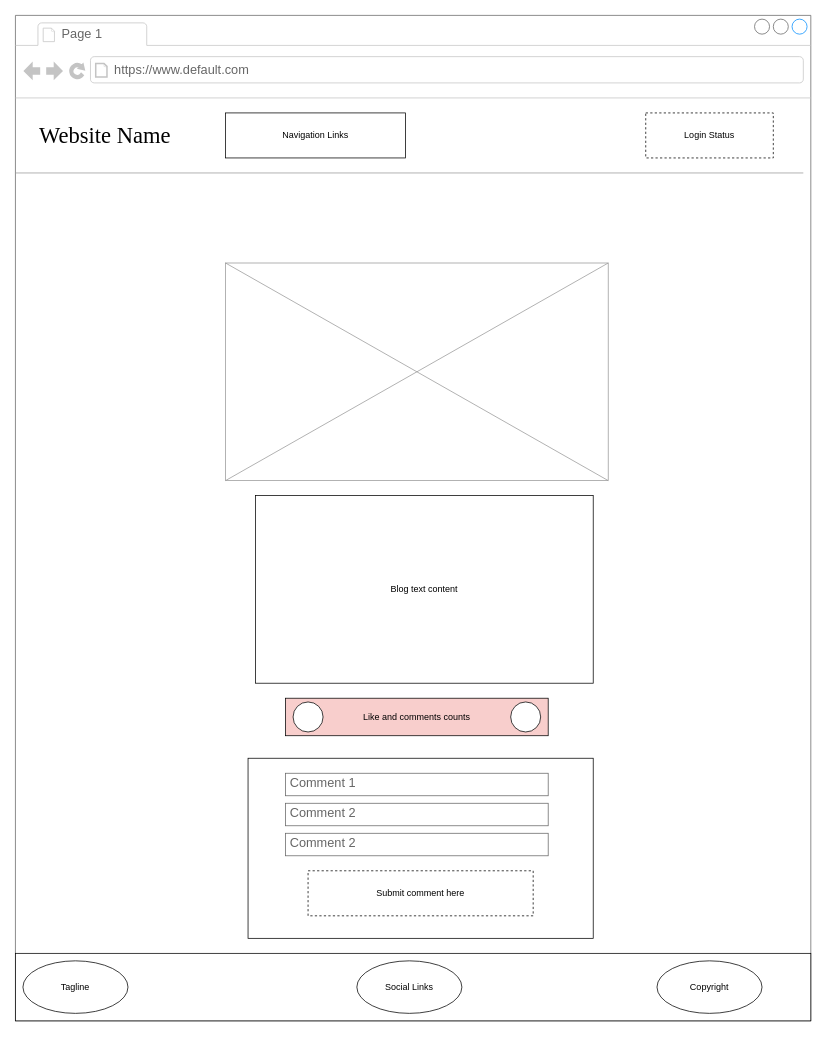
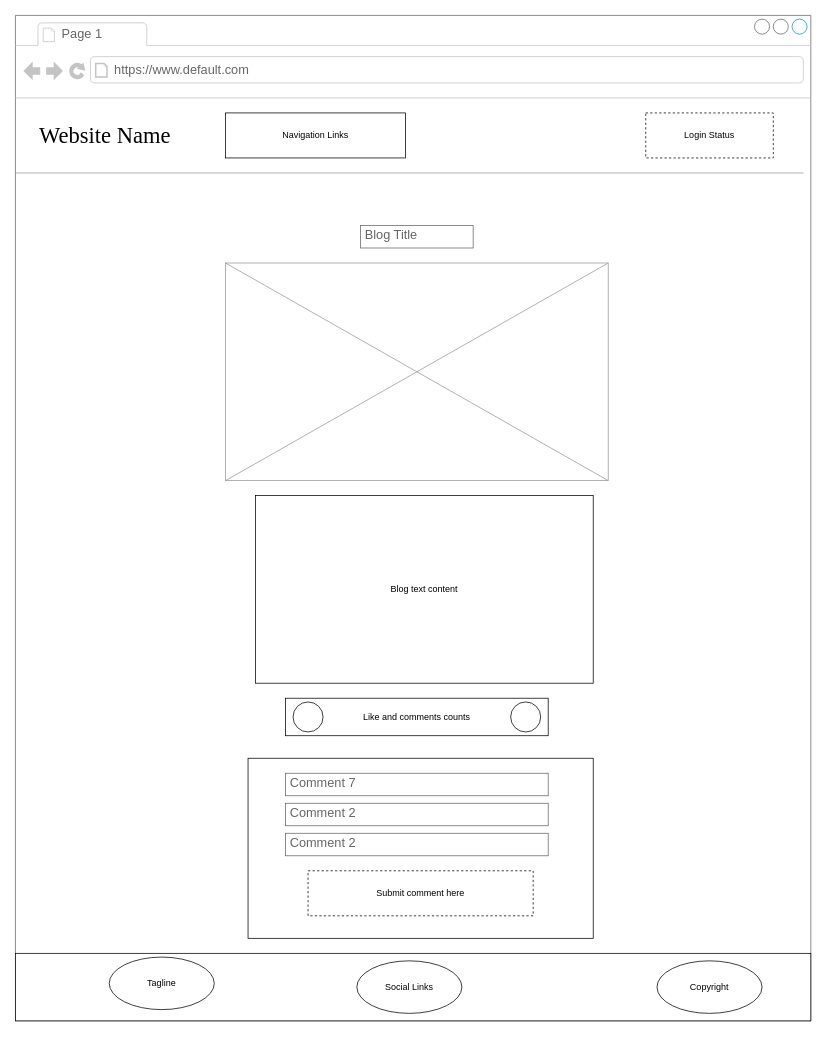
node "Blog Title": added
node "Like and comments counts": fillcolor #f8cecc -> #ffffff
node "Comment 1": label "Comment 1" -> "Comment 7"
node "Tagline": moved (75, 987) -> (162, 983)
